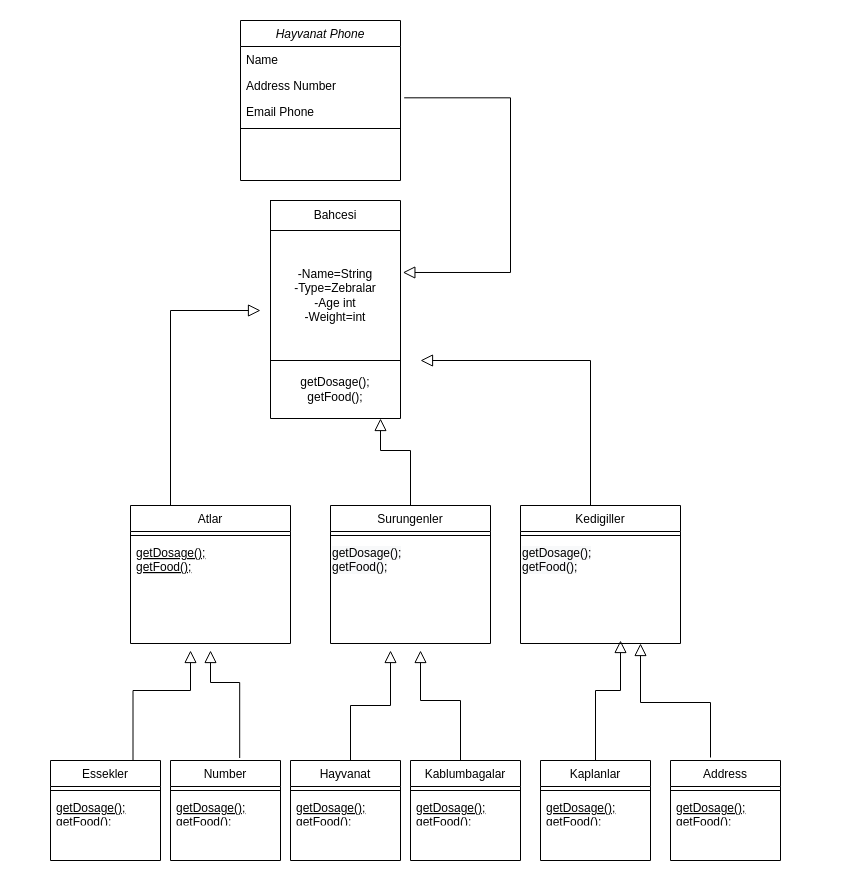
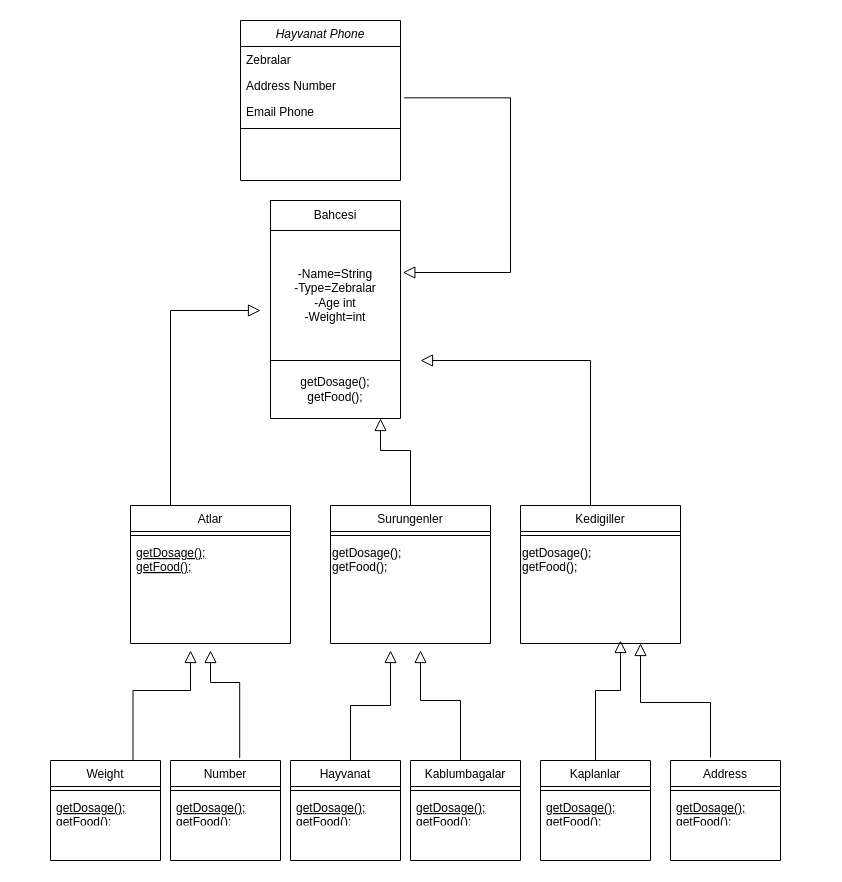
node "Name": label "Name" -> "Zebralar"
node "Essekler": label "Essekler" -> "Weight"
